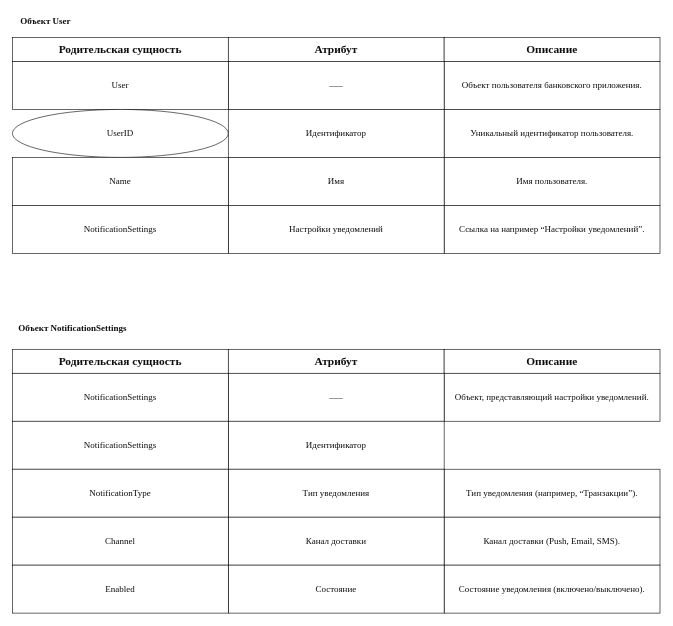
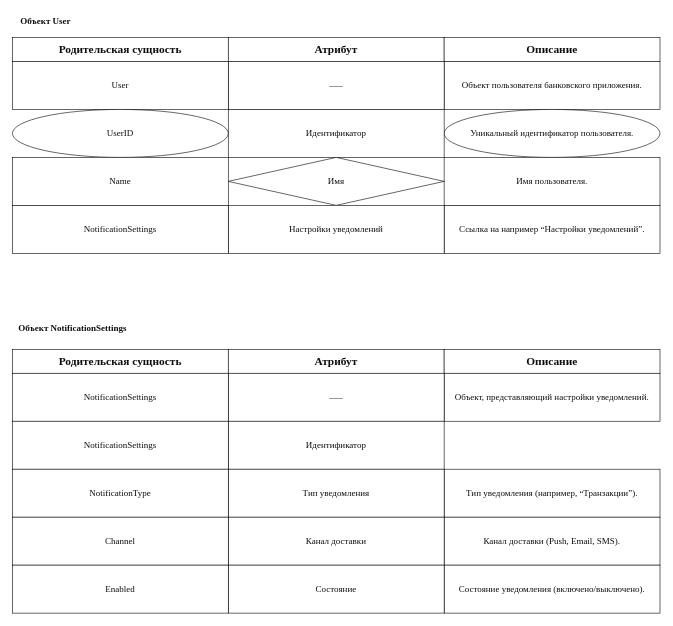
node "Уникальный идентификатор пользователя.": shape rectangle -> ellipse
node "Имя": shape rectangle -> diamond
